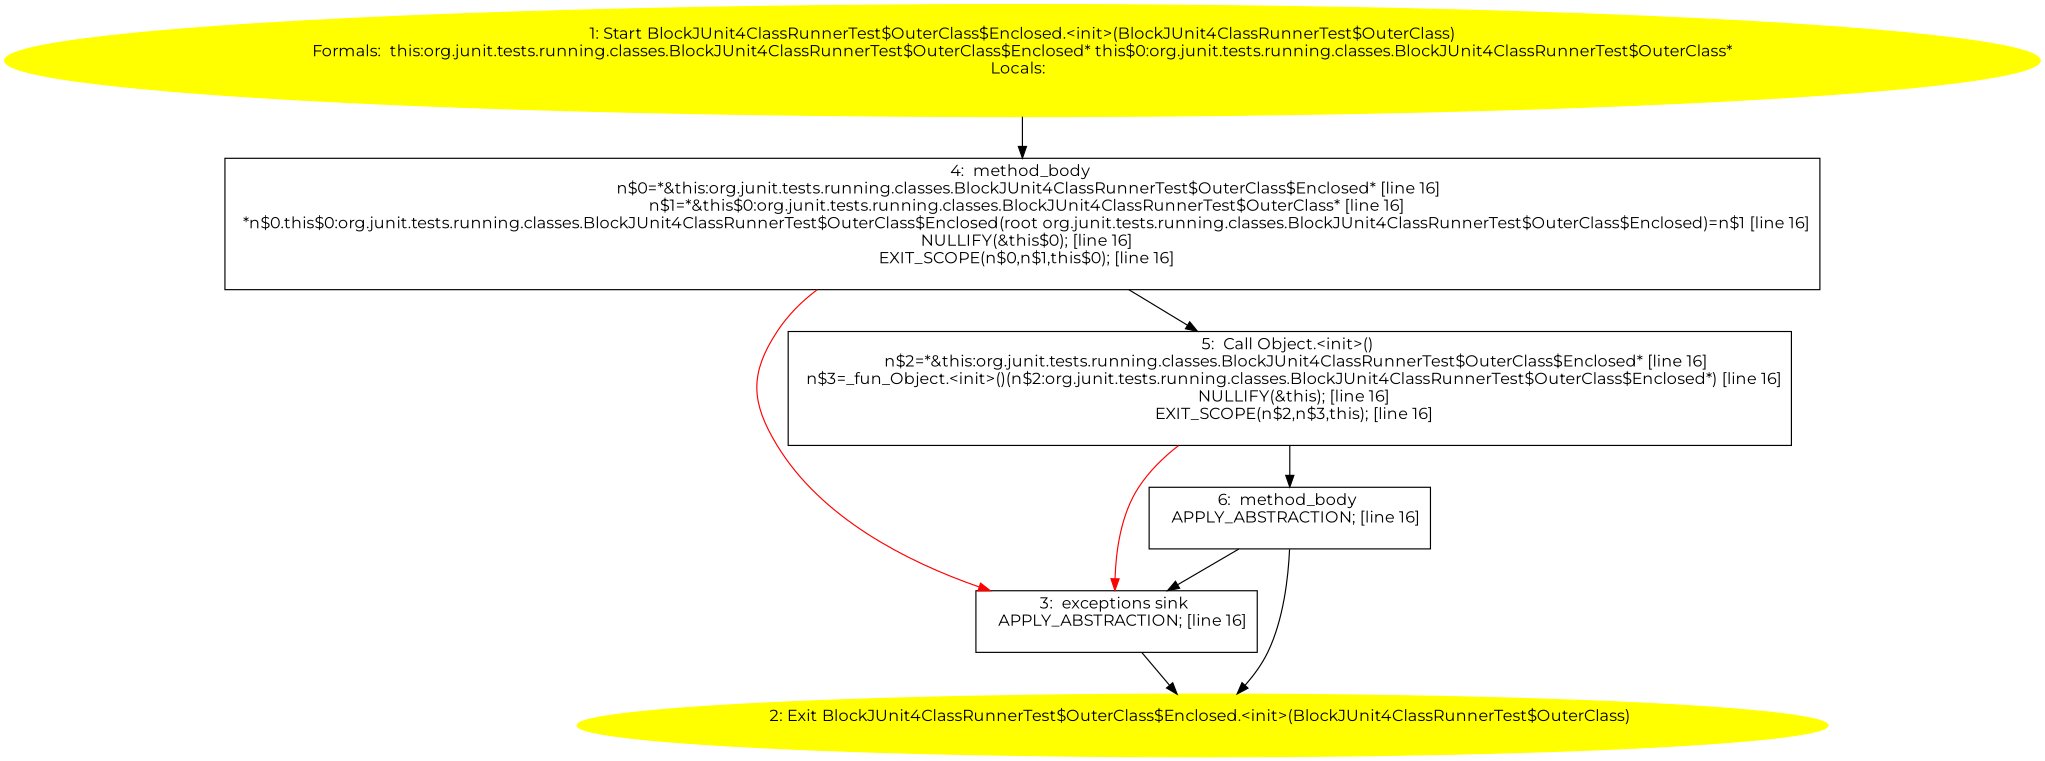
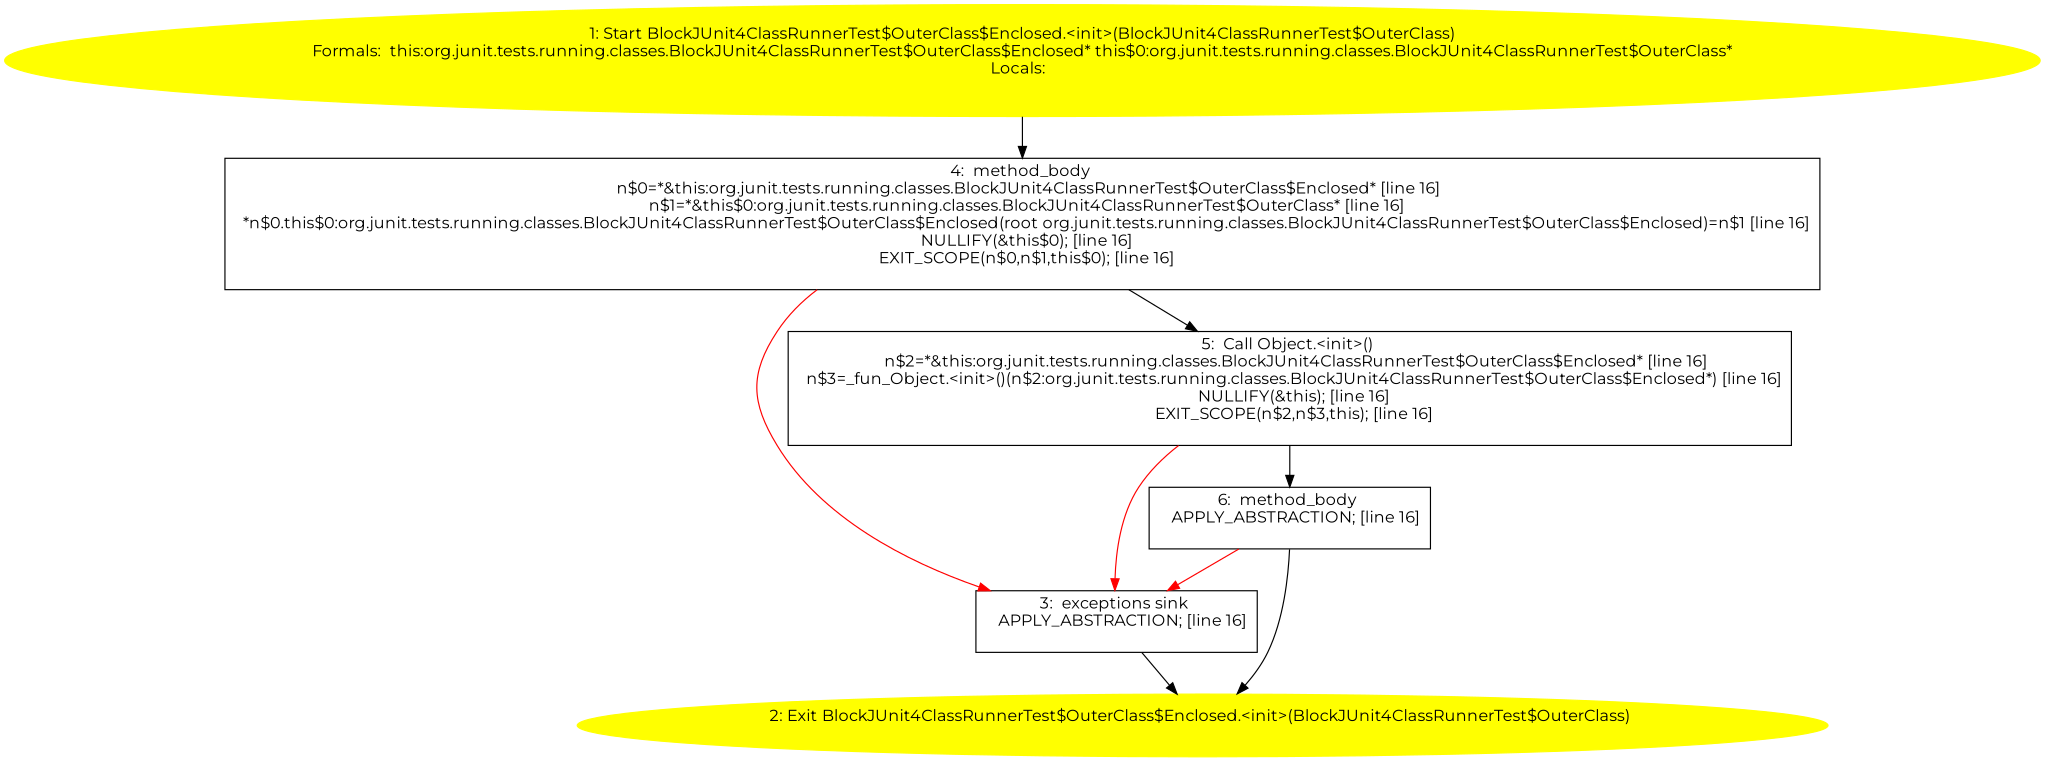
edge "6:  method_body APPLY_ABSTRACTION; [line 16]" -> "3:  exceptions sink APPLY_ABSTRACTION; [line 16]": color black -> red
